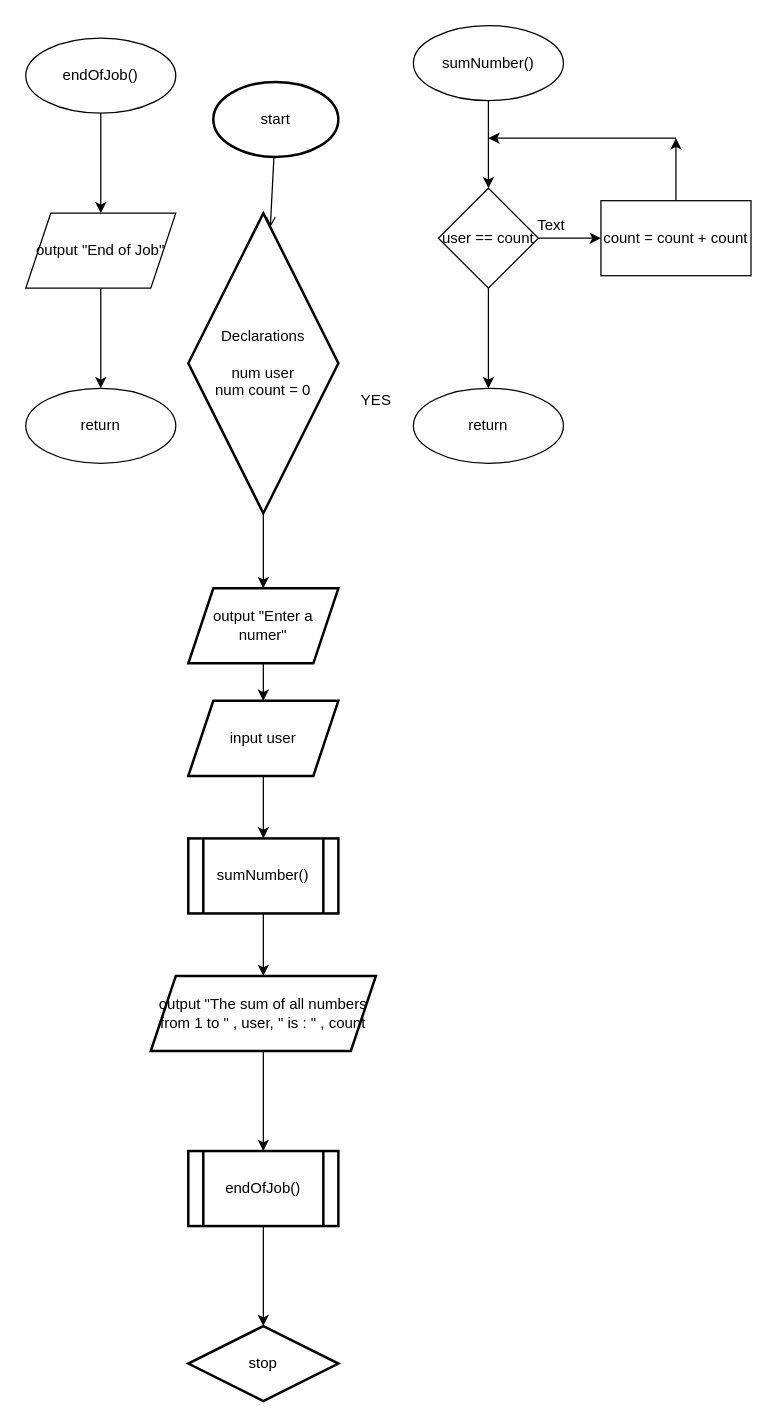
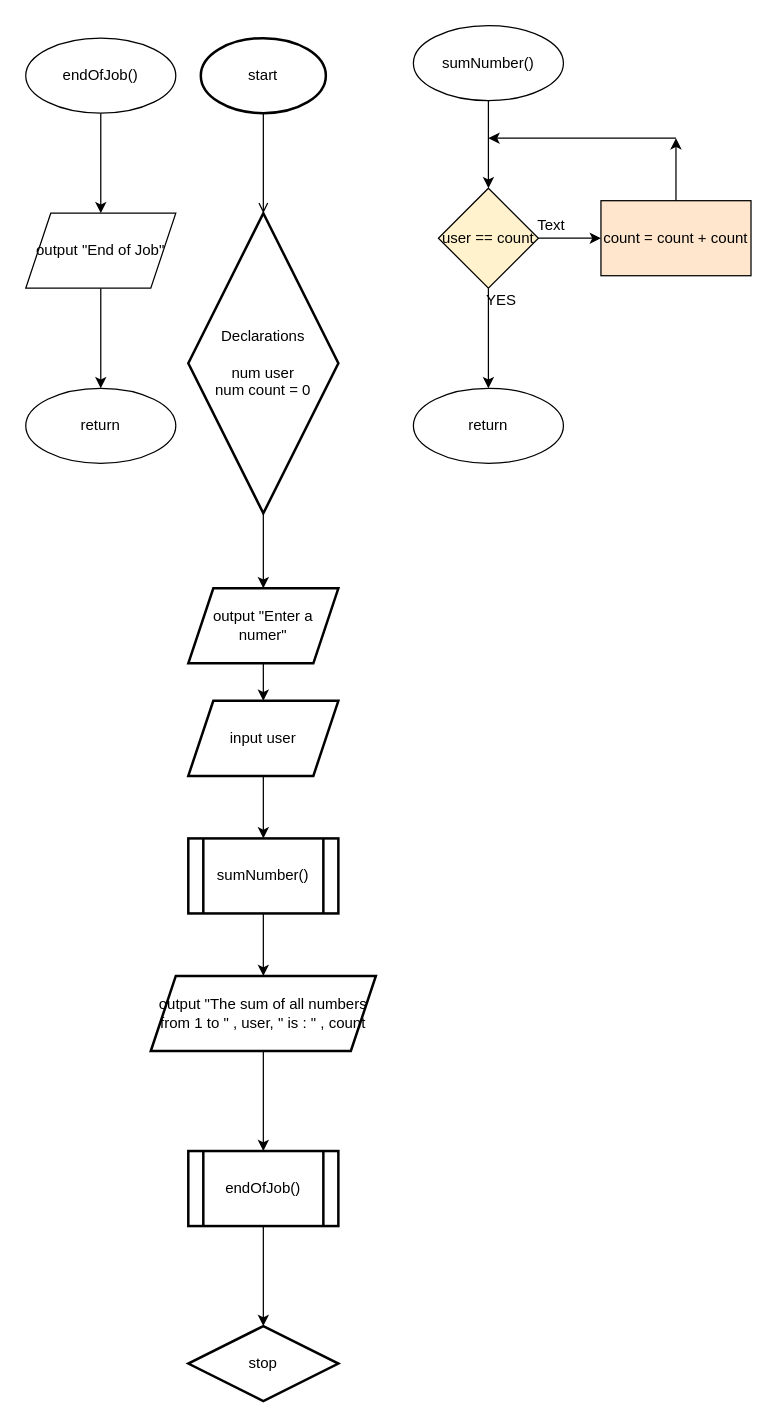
node "start": moved (276, 119) -> (263, 76)
node "user == count": fillcolor #ffffff -> #fff2cc
node "count = count + count": fillcolor #ffffff -> #ffe6cc
node "YES": moved (376, 401) -> (501, 301)
